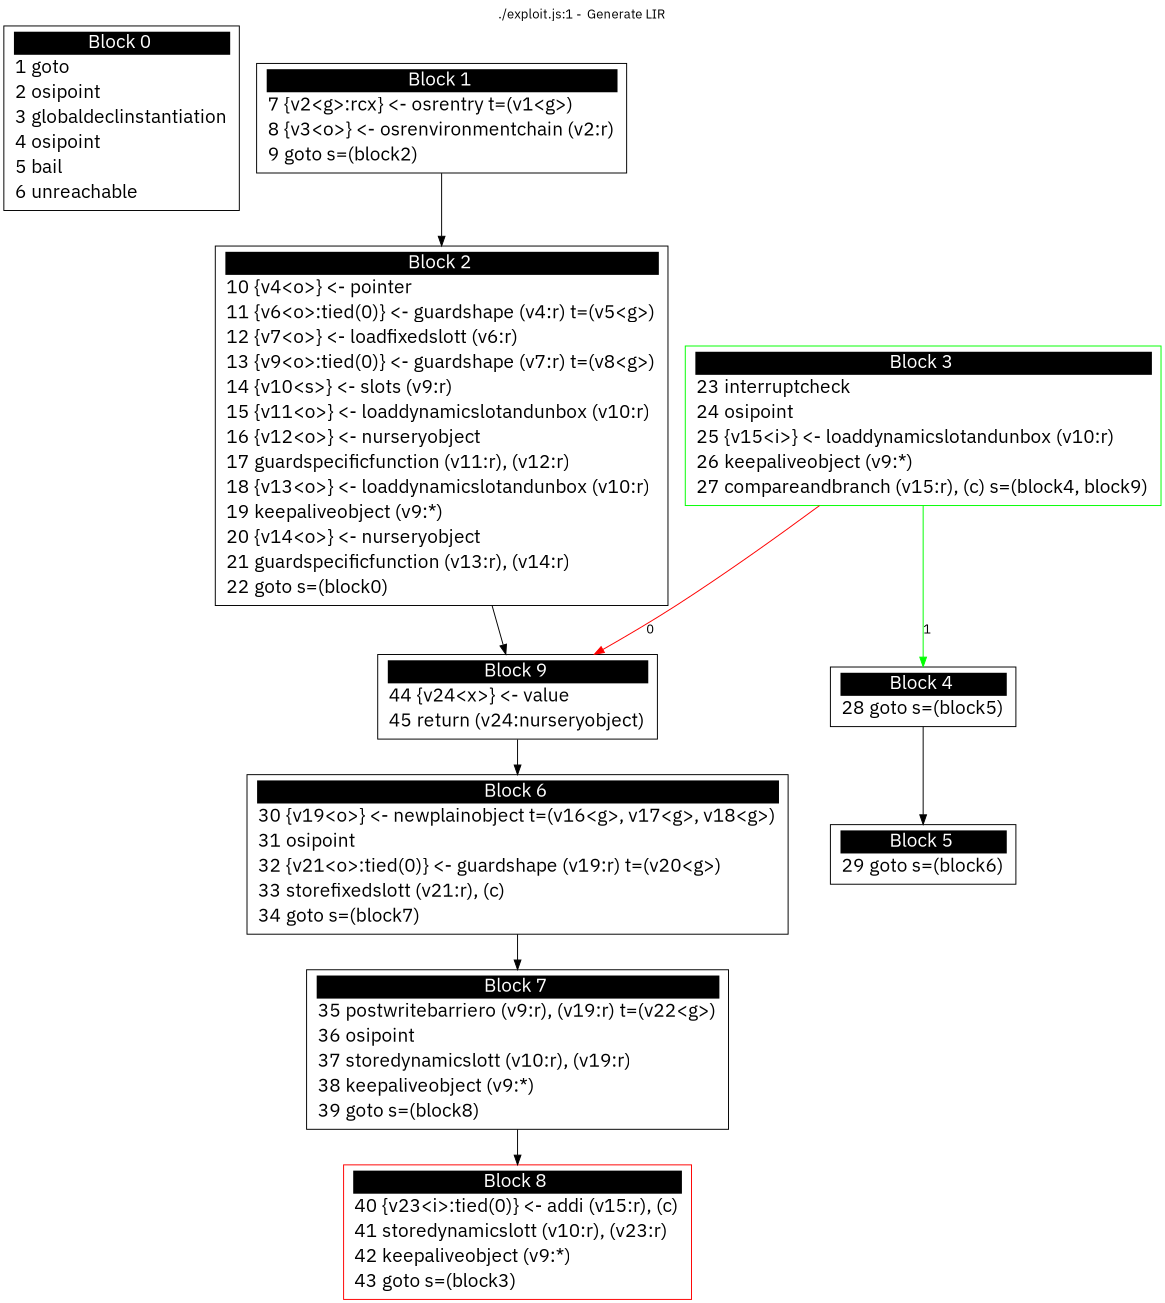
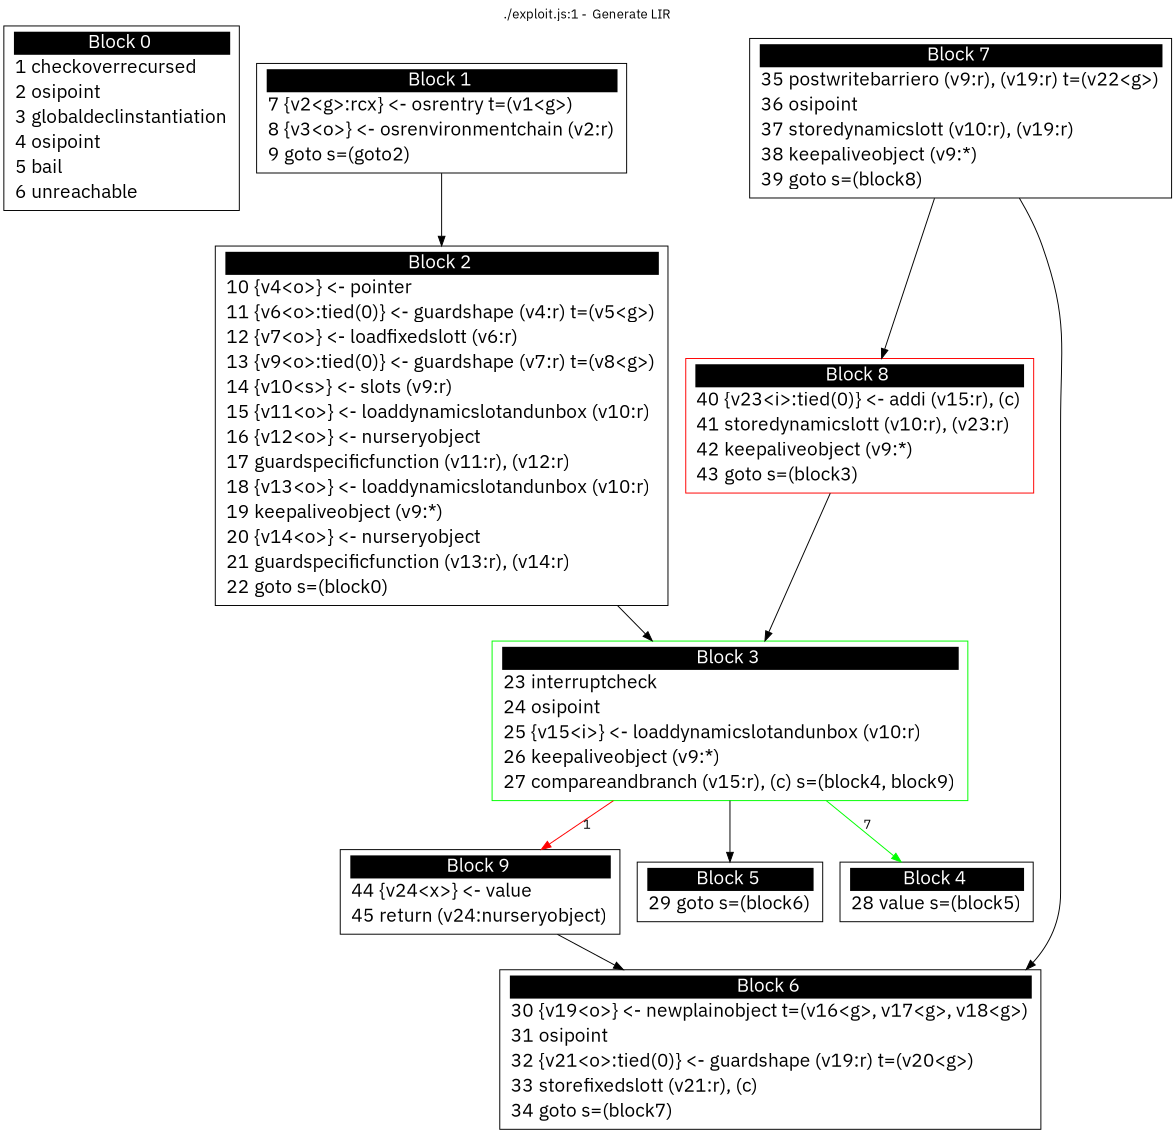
node "Block 0": text "goto" -> "checkoverrecursed"
node "Block 1": text "goto s=(block2)" -> "goto s=(goto2)"
edge "Block 8" -> "Block 3": added
edge "Block 2" -> "Block 9": now "Block 2" -> "Block 3"
edge "Block 3" -> "Block 9": label "0" -> "1"
edge "Block 3" -> "Block 4": label "1" -> "7"
node "Block 4": text "goto s=(block5)" -> "value s=(block5)"
edge "Block 4" -> "Block 5": now "Block 3" -> "Block 5"
edge "Block 6" -> "Block 7": reversed
